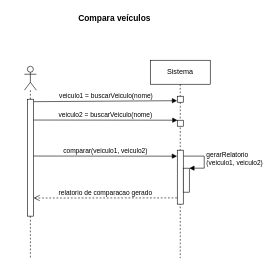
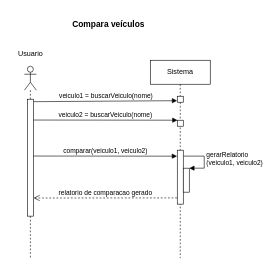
node "Compara veículos": moved (114, 18) -> (108, 24)
node "Usuario": added
